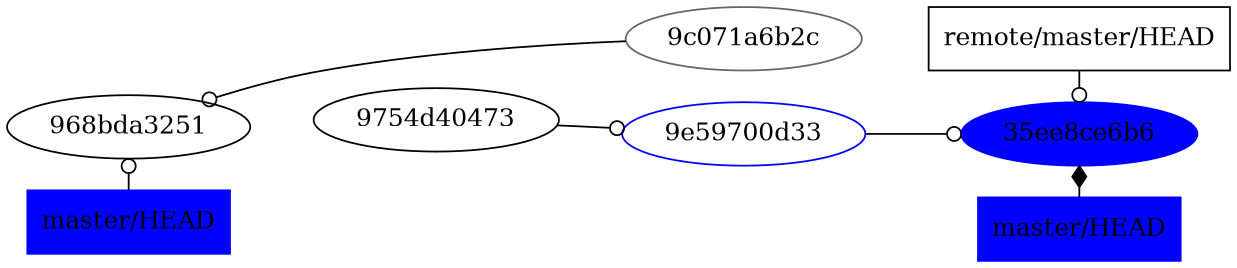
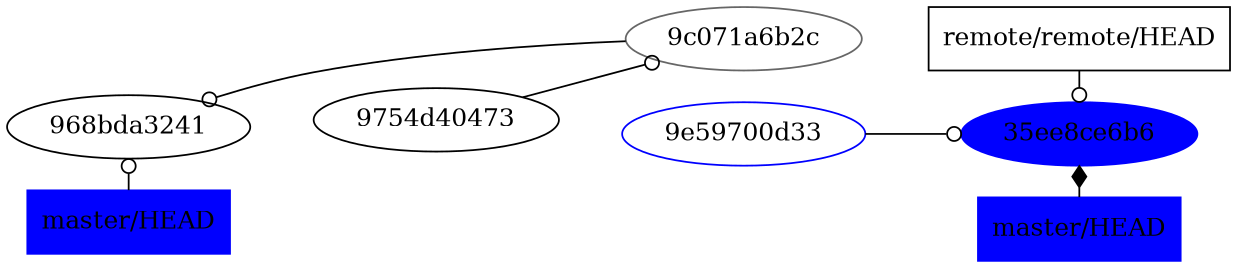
node "remote/master/HEAD": label "remote/master/HEAD" -> "remote/remote/HEAD"
node "968bda3251": label "968bda3251" -> "968bda3241"
edge "9754d40473" -> "9e59700d33": now "9754d40473" -> "9c071a6b2c"
